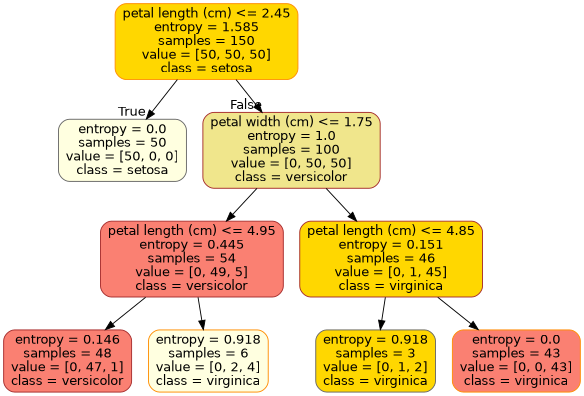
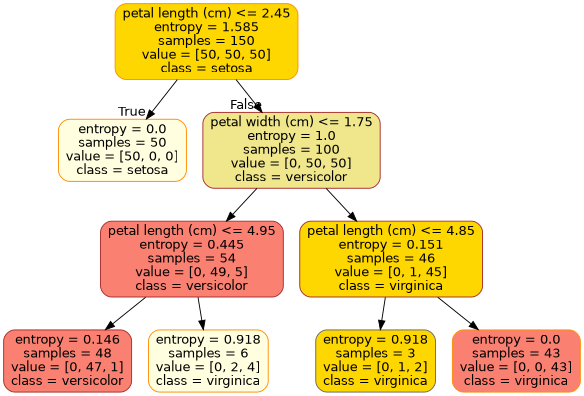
node "entropy = 0.0 samples = 50 value = [50, 0, 0] class = setosa": color gray40 -> darkorange
